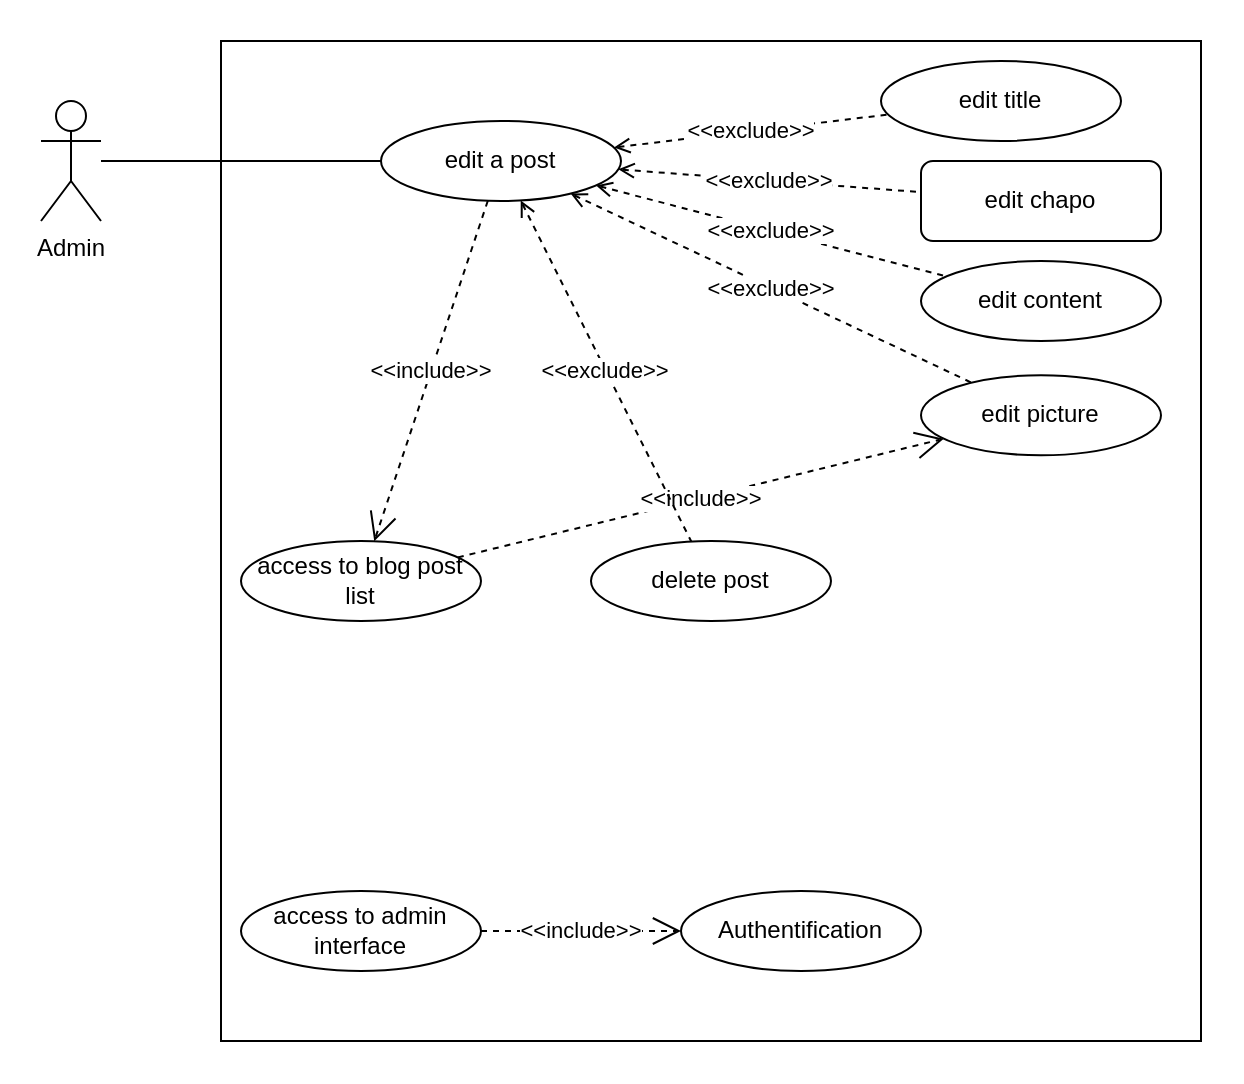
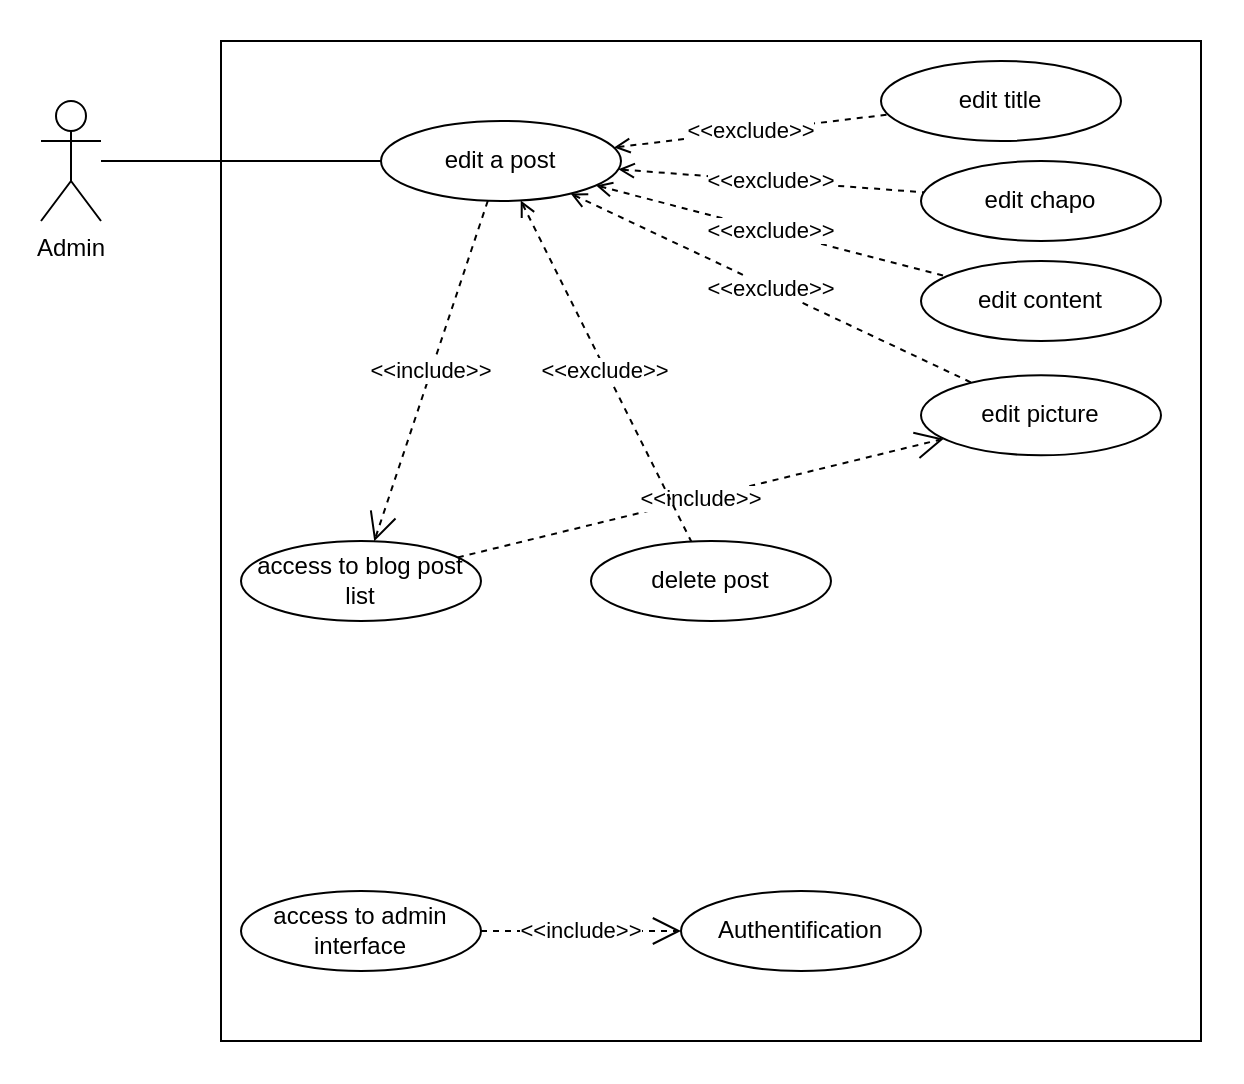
node "edit chapo": shape rounded rectangle -> ellipse
